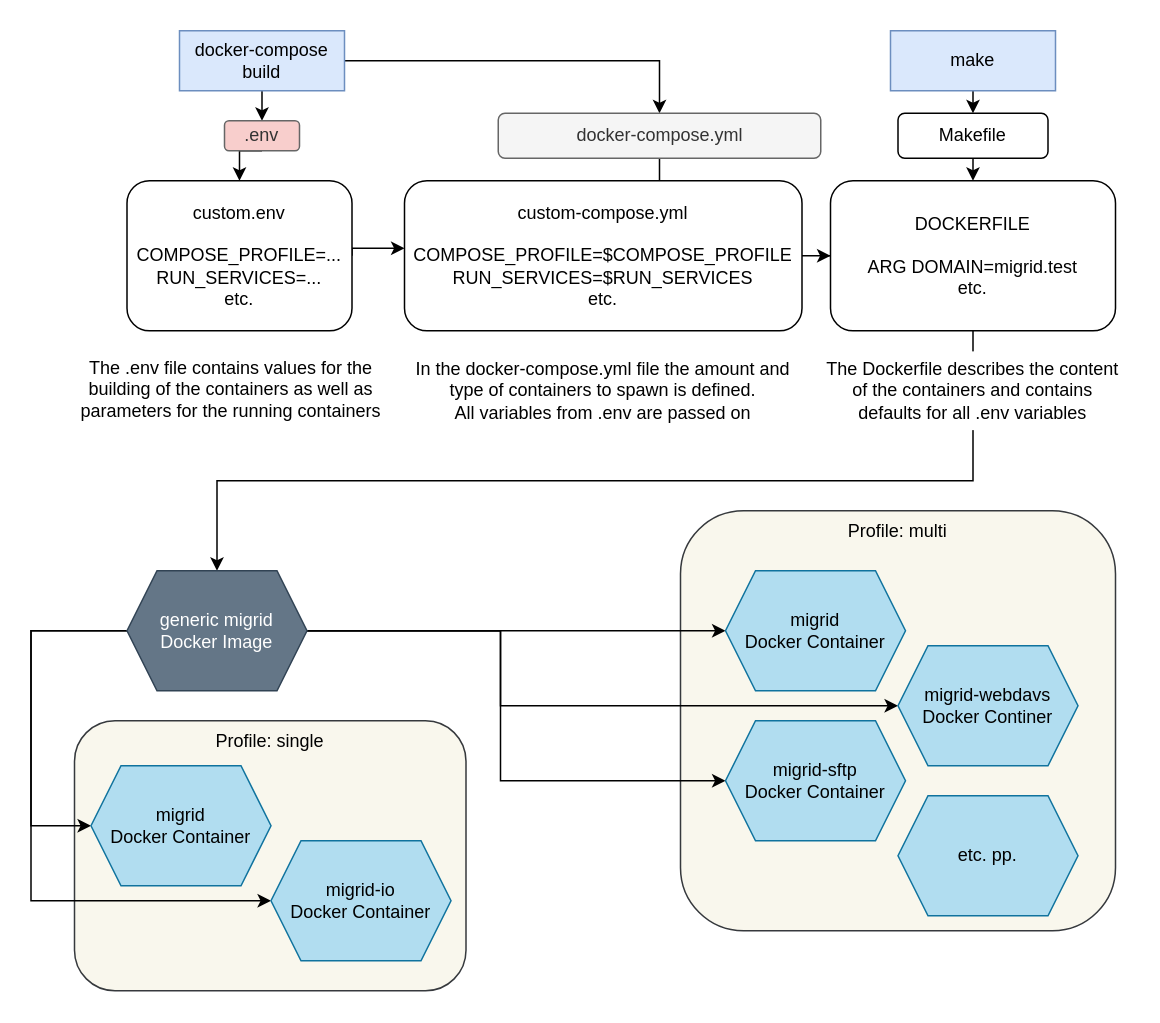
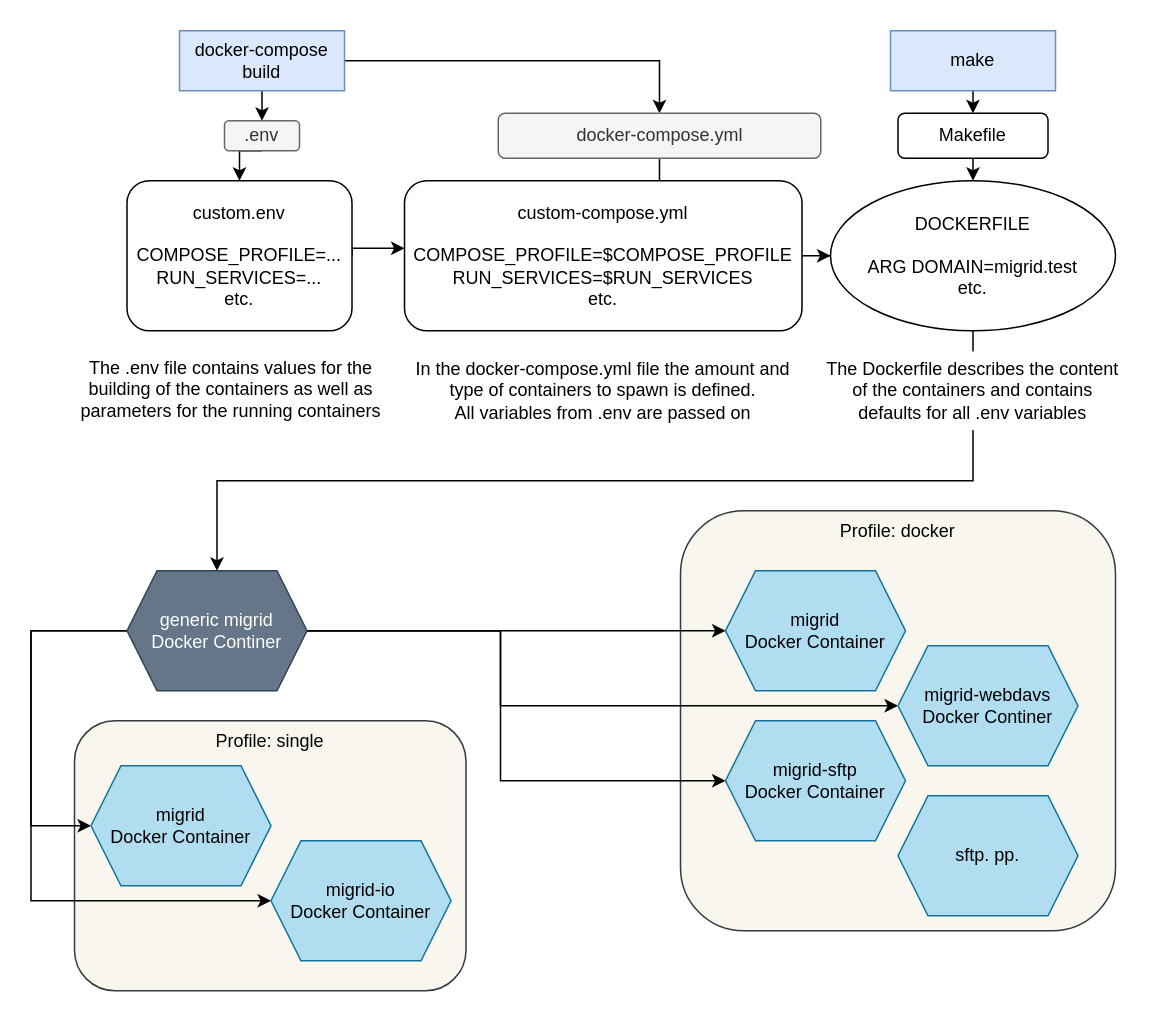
node ".env": fillcolor #f8cecc -> #f5f5f5
node "DOCKERFILE ARG DOMAIN=migrid.testetc.": shape rounded rectangle -> ellipse
node "Profile: multi": label "Profile: multi" -> "Profile: docker"
node "generic migrid Docker Image": label "generic migrid Docker Image" -> "generic migrid Docker Continer"
node "etc. pp.": label "etc. pp." -> "sftp. pp."
